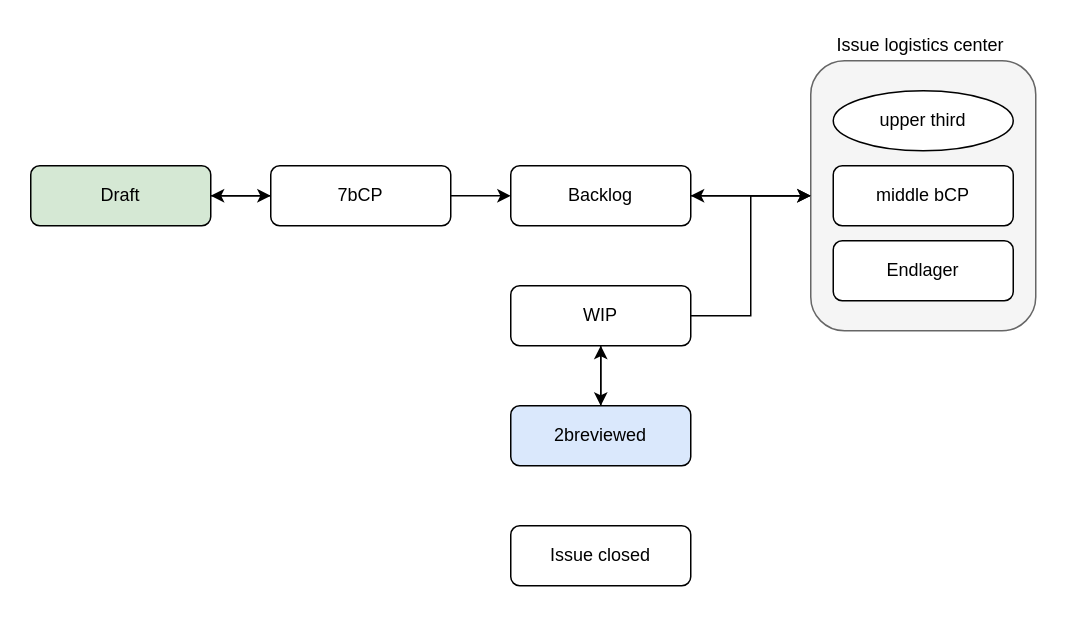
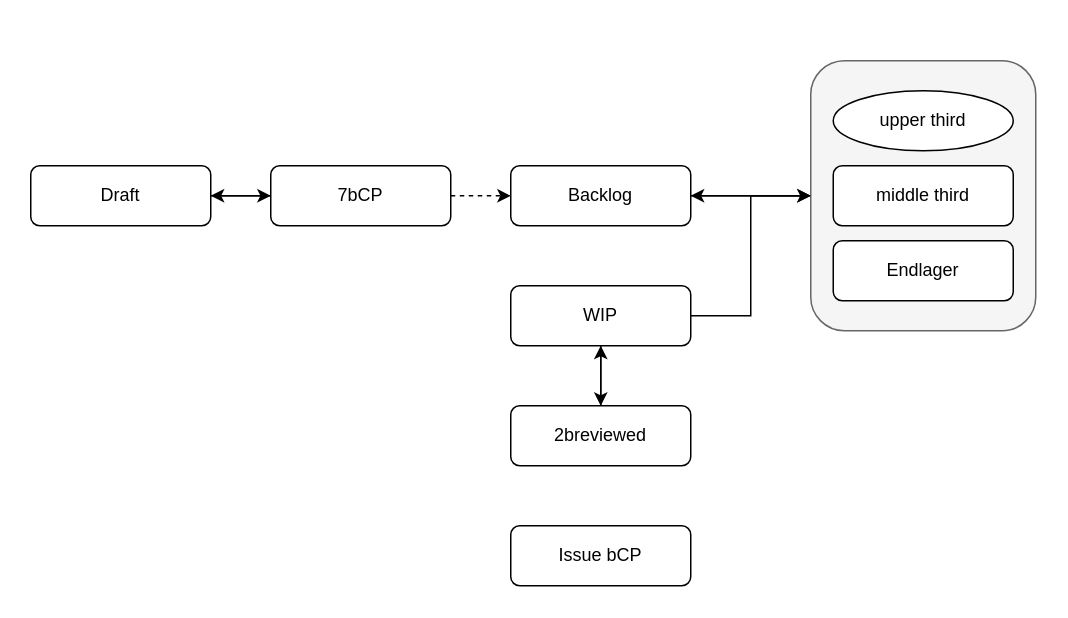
node "Issue logistics center": removed
node "Draft": fillcolor #d5e8d4 -> #ffffff
edge "7bCP" -> "Backlog": style solid -> dashed
node "middle bCP": label "middle bCP" -> "middle third"
node "2breviewed": fillcolor #dae8fc -> #ffffff
node "Issue closed": label "Issue closed" -> "Issue bCP"
